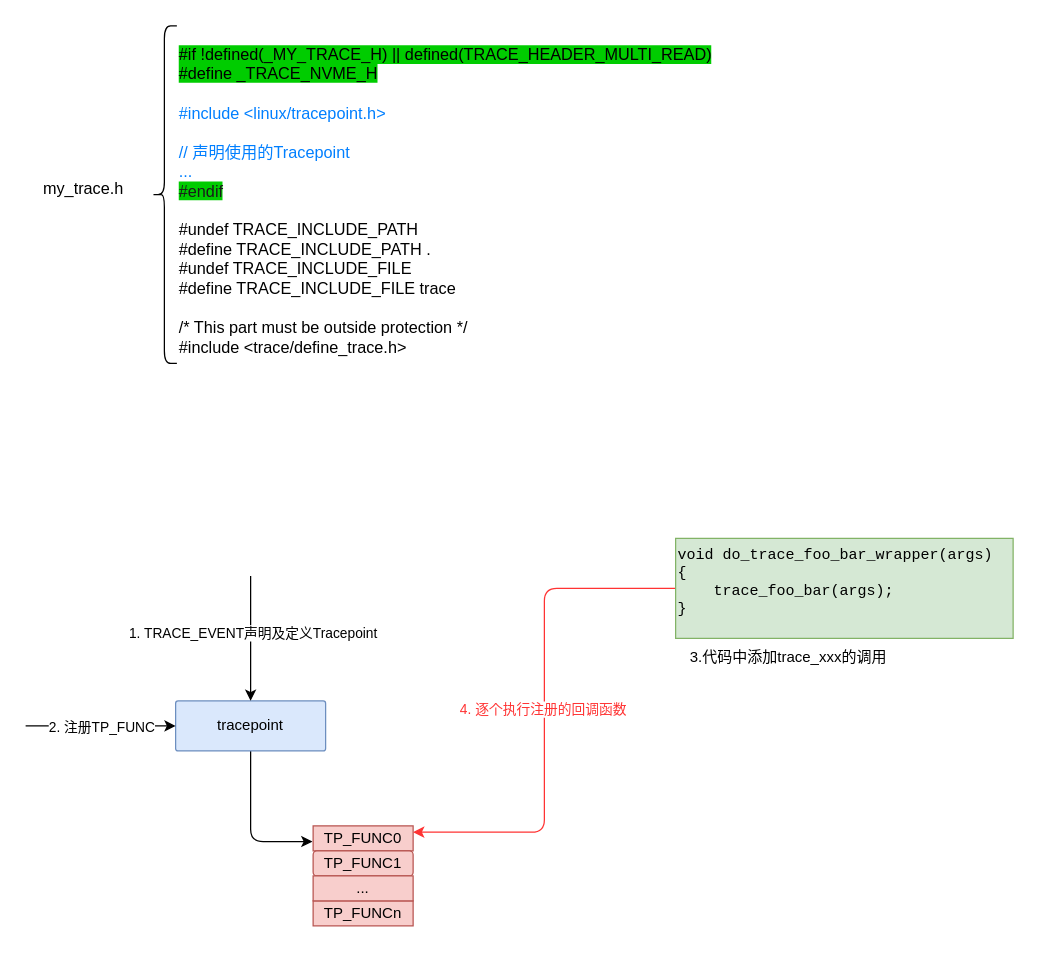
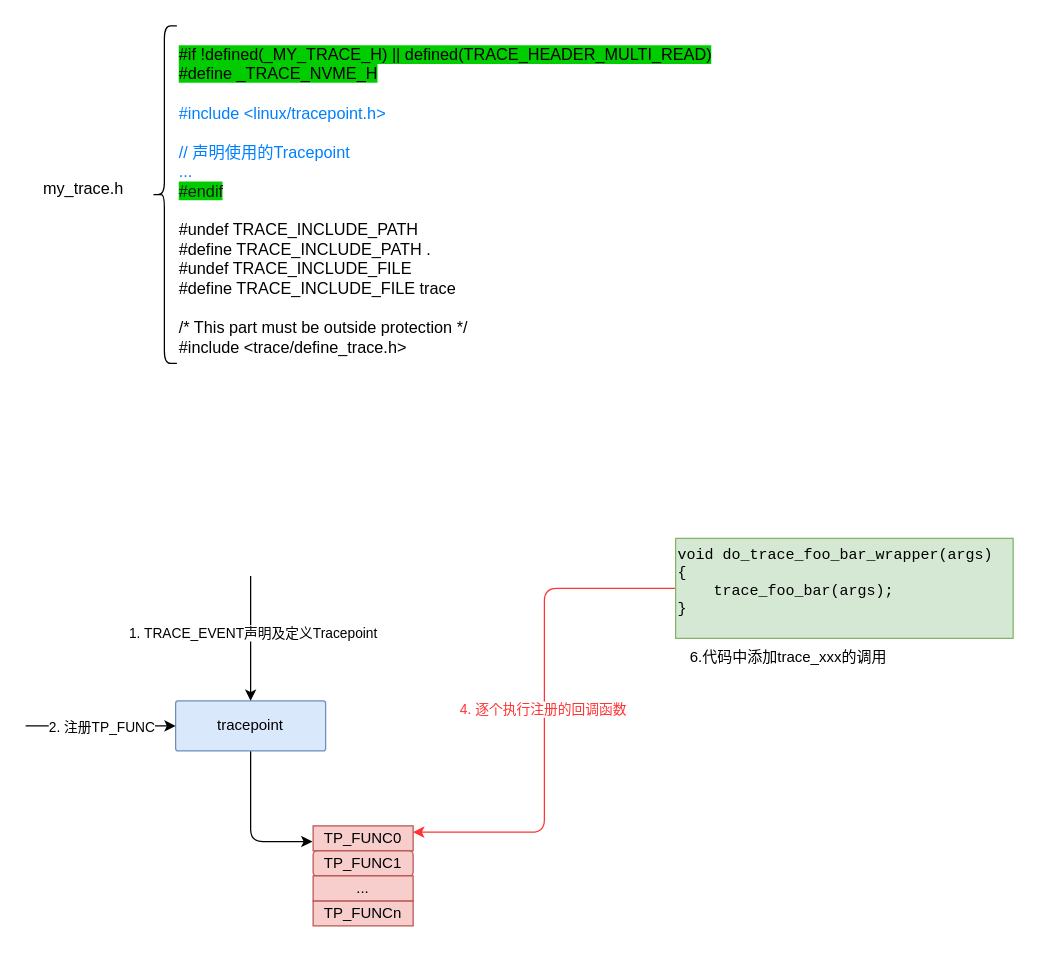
node "3.代码中添加trace_xxx的调用": label "3.代码中添加trace_xxx的调用" -> "6.代码中添加trace_xxx的调用"
